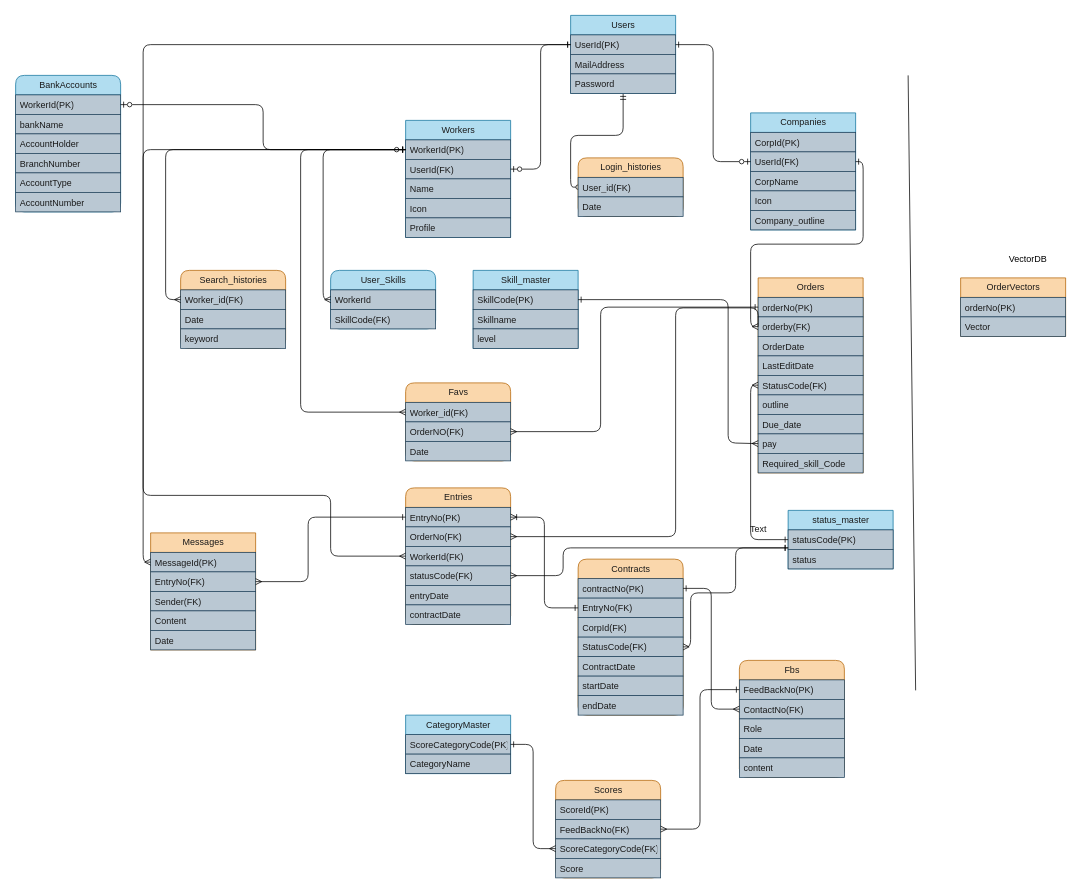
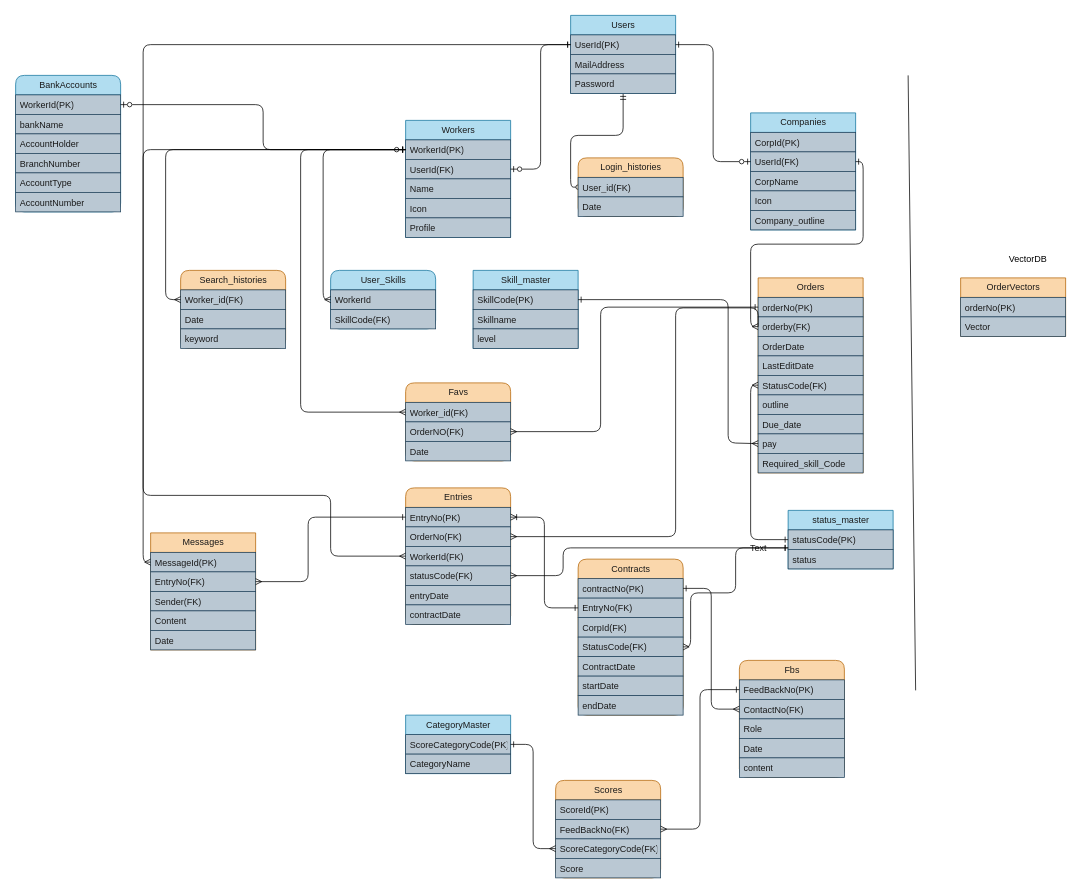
node "Text": moved (758, 529) -> (758, 548)
